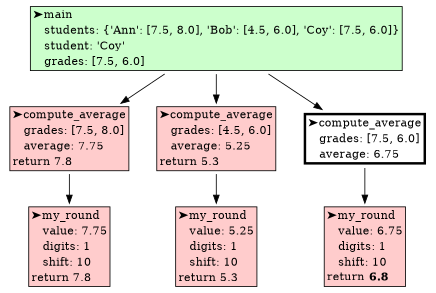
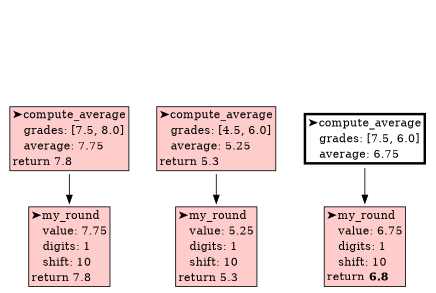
node "➤main": removed
